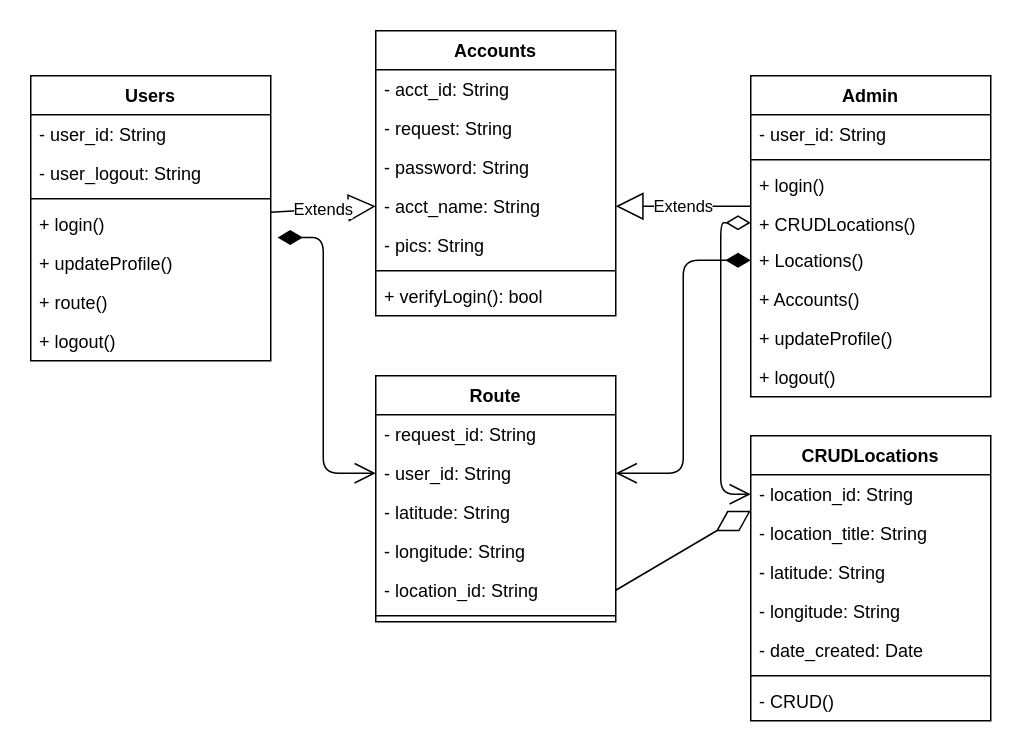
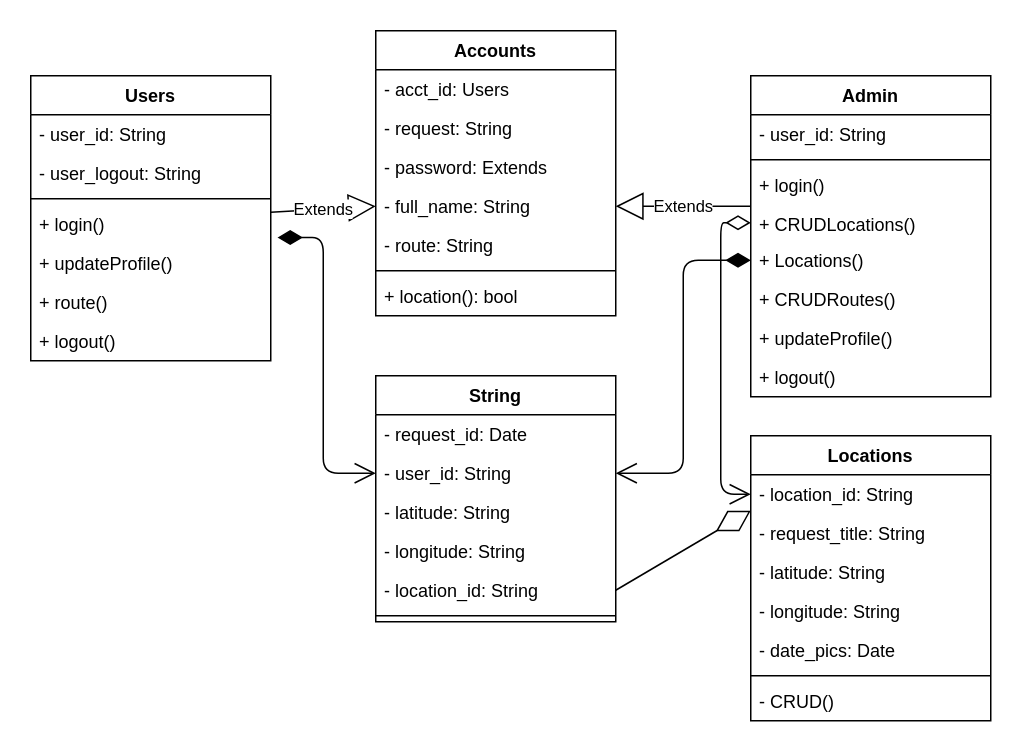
node "- acct_id: String": label "- acct_id: String" -> "- acct_id: Users"
node "- password: String": label "- password: String" -> "- password: Extends"
node "- acct_name: String": label "- acct_name: String" -> "- full_name: String"
node "- pics: String": label "- pics: String" -> "- route: String"
node "+ verifyLogin(): bool": label "+ verifyLogin(): bool" -> "+ location(): bool"
node "+ Accounts()": label "+ Accounts()" -> "+ CRUDRoutes()"
node "Route": label "Route" -> "String"
node "- request_id: String": label "- request_id: String" -> "- request_id: Date"
node "CRUDLocations": label "CRUDLocations" -> "Locations"
node "- location_title: String": label "- location_title: String" -> "- request_title: String"
node "- date_created: Date": label "- date_created: Date" -> "- date_pics: Date"
